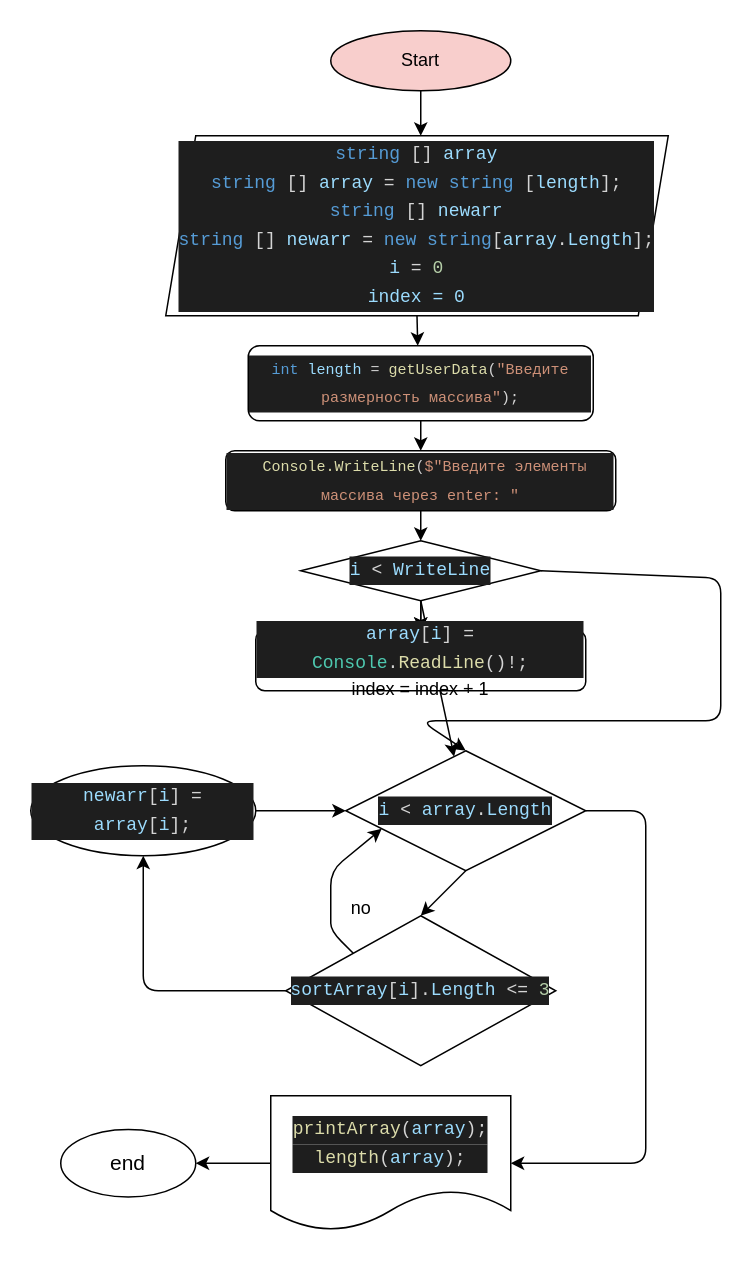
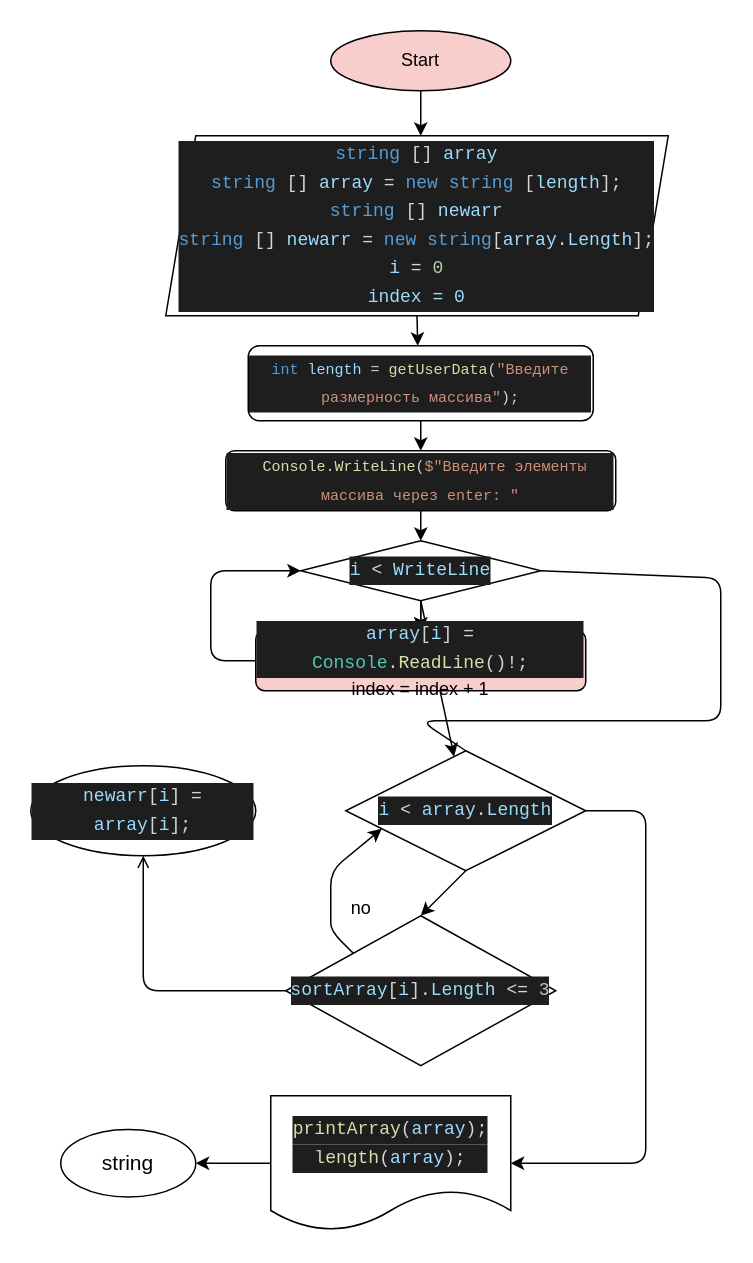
edge "array[i] = Console.ReadLine()!; index = index + 1" -> "i < WriteLine": added
node "array[i] = Console.ReadLine()!; index = index + 1": fillcolor #ffffff -> #f8cecc
edge "i < WriteLine" -> "i < array.Length": arrowhead classic -> none
edge "newarr[i] = array[i];" -> "i < array.Length": removed
edge "sortArray[i].Length <= 3" -> "newarr[i] = array[i];": arrowhead classic -> open
node "end": label "end" -> "string"
